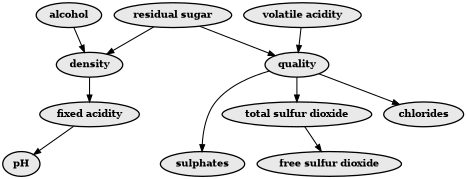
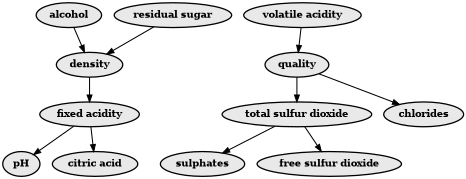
edge "residual sugar" -> "quality": removed
edge "quality" -> "sulphates": now "total sulfur dioxide" -> "sulphates"
node "citric acid": added
